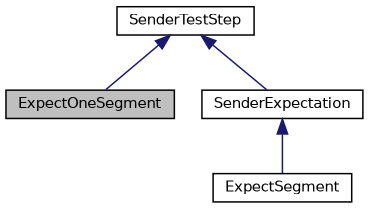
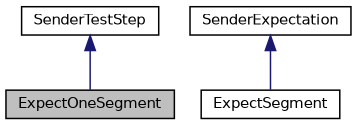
edge "SenderExpectation" -> "SenderTestStep": removed
